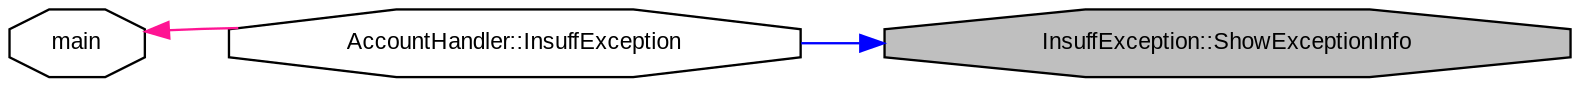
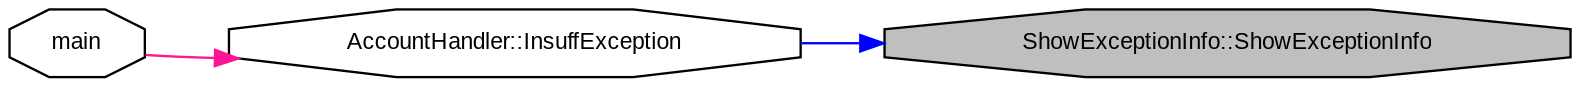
edge "AccountHandler::InsuffException" -> "main": reversed
node "InsuffException::ShowExceptionInfo": label "InsuffException::ShowExceptionInfo" -> "ShowExceptionInfo::ShowExceptionInfo"
